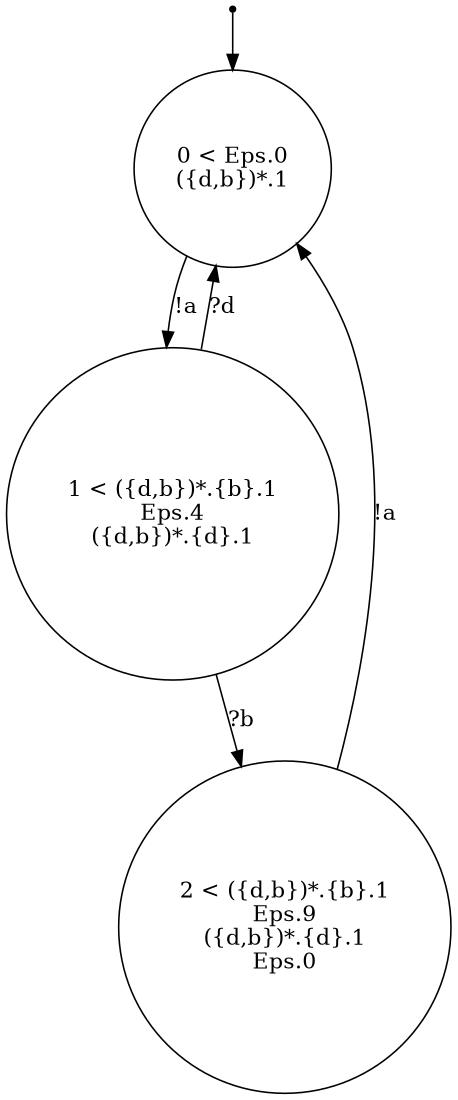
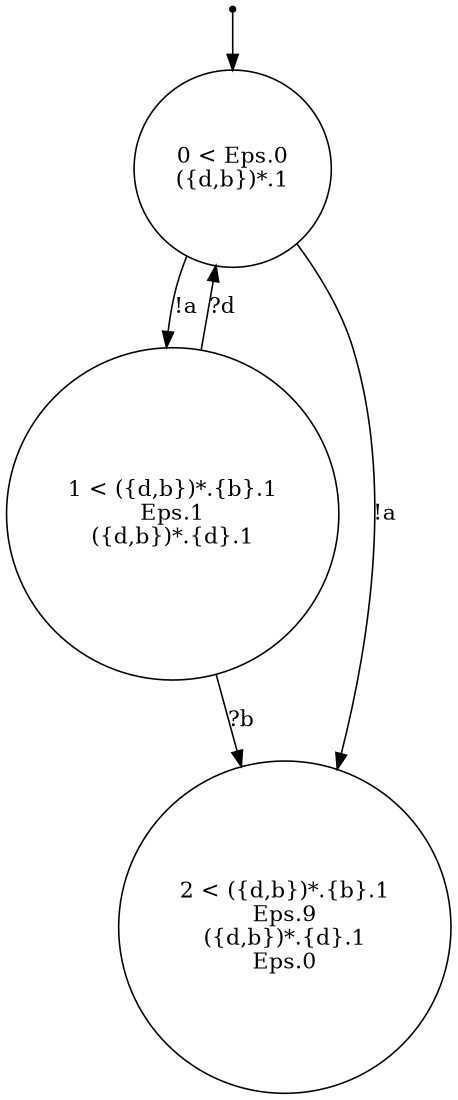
edge "2 < ({d,b})*.{b}.1 Eps.9 ({d,b})*.{d}.1 Eps.0" -> "0 < Eps.0 ({d,b})*.1": reversed
node "1 < ({d,b})*.{b}.1 Eps.4 ({d,b})*.{d}.1": label "1 < ({d,b})*.{b}.1 Eps.4 ({d,b})*.{d}.1" -> "1 < ({d,b})*.{b}.1 Eps.1 ({d,b})*.{d}.1"
